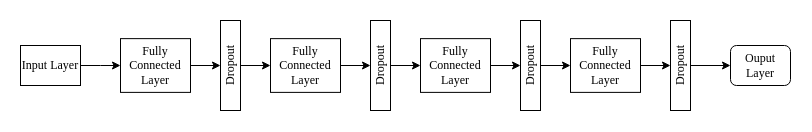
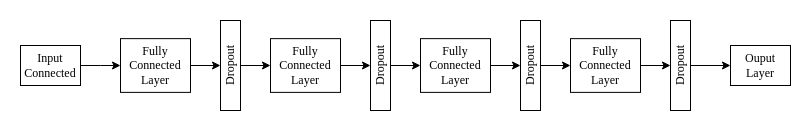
node "Input Layer": label "Input Layer" -> "Input Connected"
node "Ouput Layer": shape rounded rectangle -> rectangle
